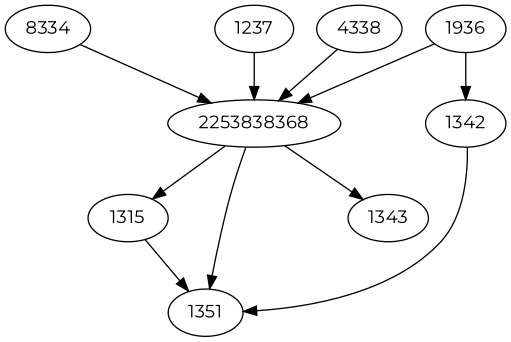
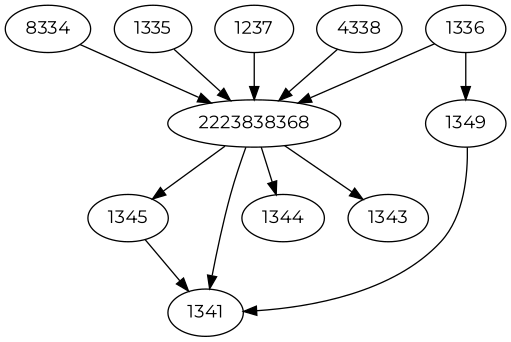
node "1335": added
node "1936": label "1936" -> "1336"
node "2253838368": label "2253838368" -> "2223838368"
node "1342": label "1342" -> "1349"
node "1315": label "1315" -> "1345"
node "1344": added
node "1351": label "1351" -> "1341"
